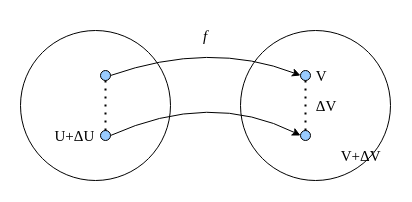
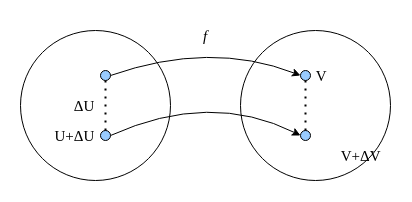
node "ΔU": added
node "ΔV": removed
